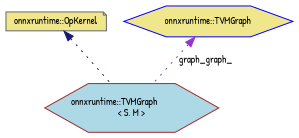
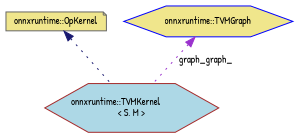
node "onnxruntime::TVMGraph < S, M >": label "onnxruntime::TVMGraph < S, M >" -> "onnxruntime::TVMKernel < S, M >"
